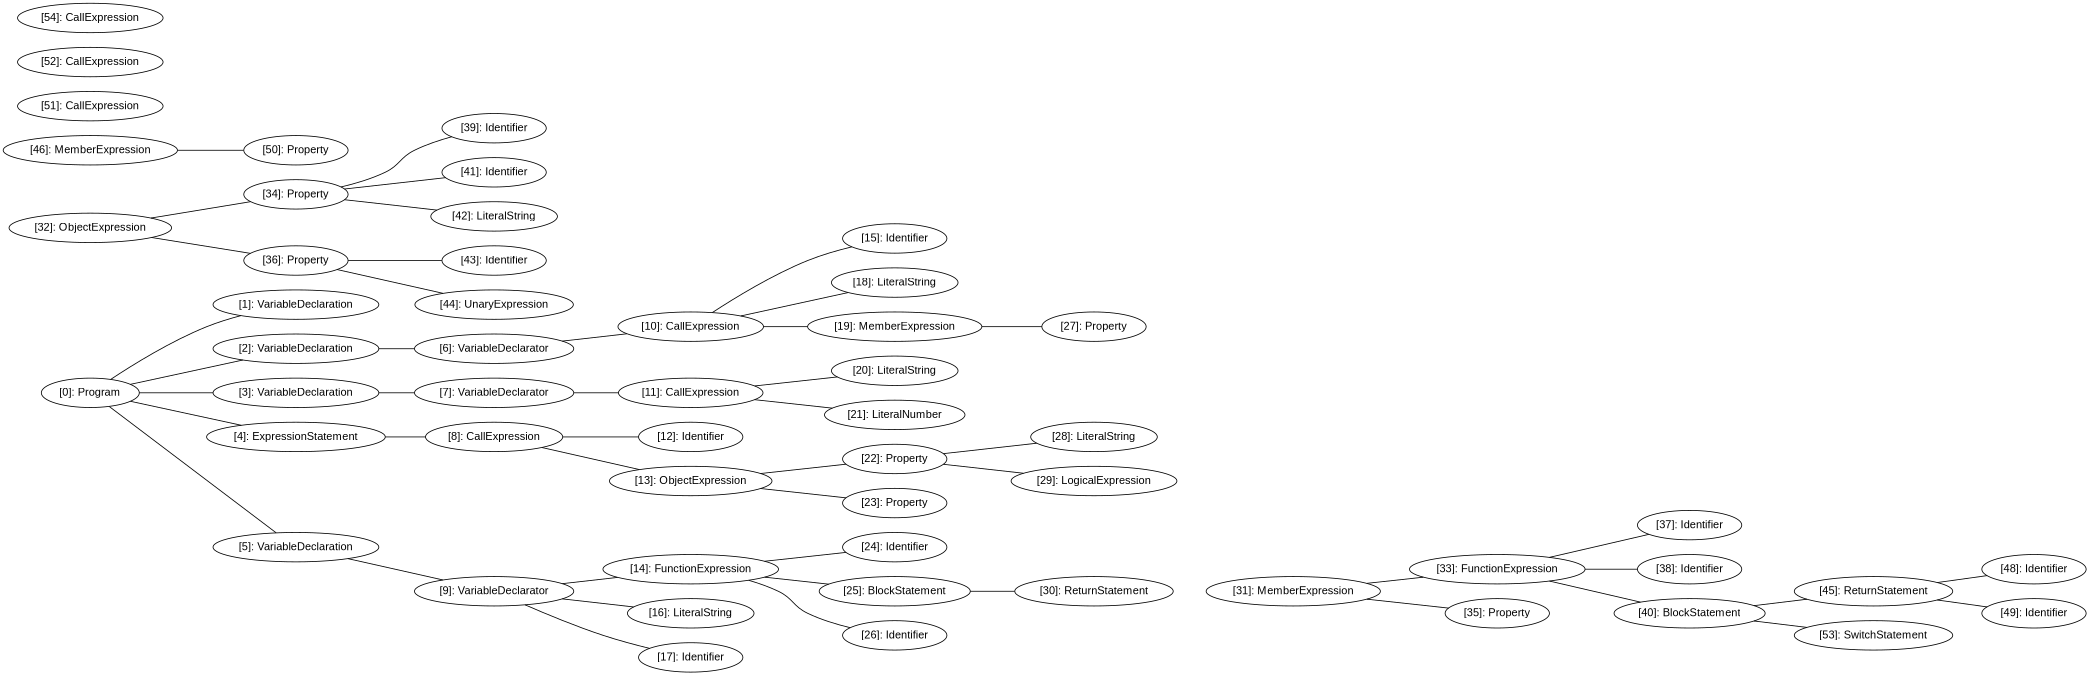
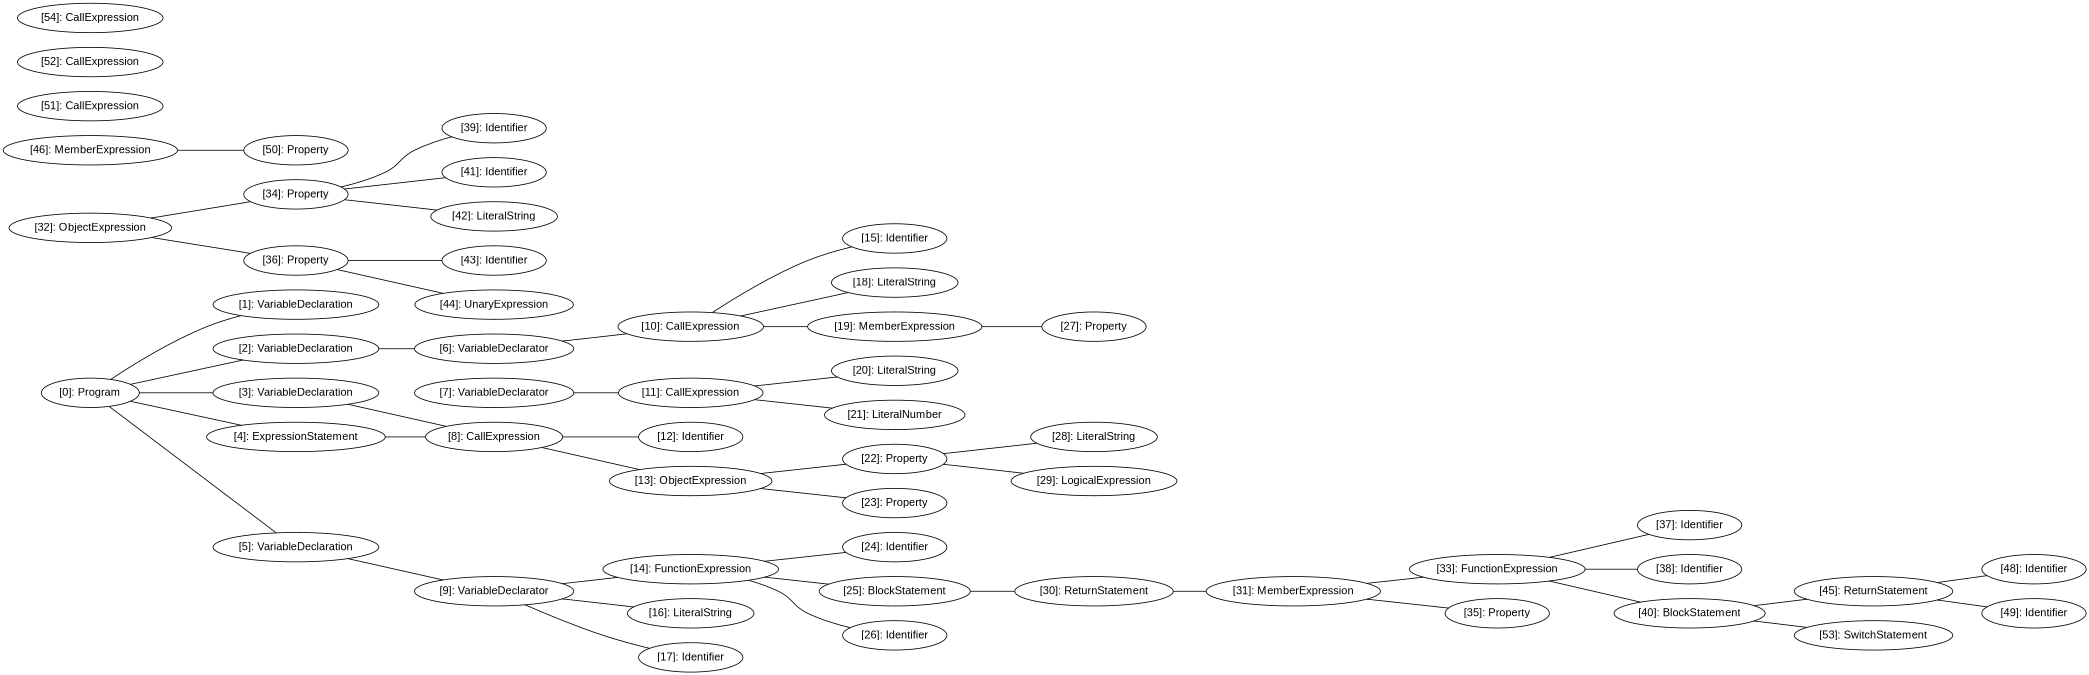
edge "[3]: VariableDeclaration" -- "[7]: VariableDeclarator": now "[3]: VariableDeclaration" -- "[8]: CallExpression"
edge "[30]: ReturnStatement" -- "[31]: MemberExpression": added
